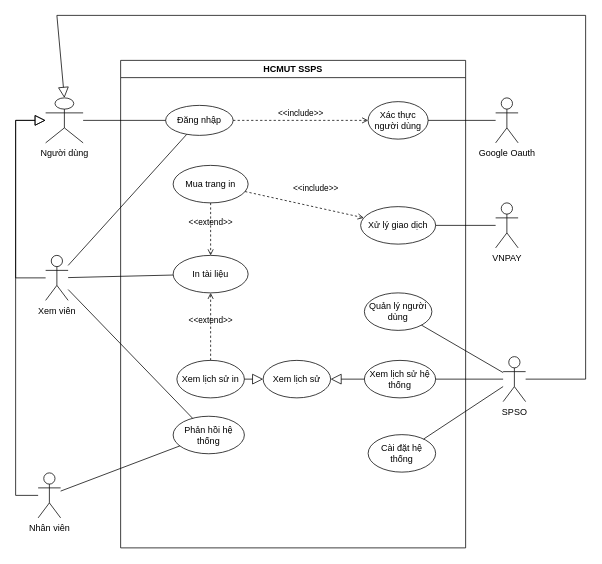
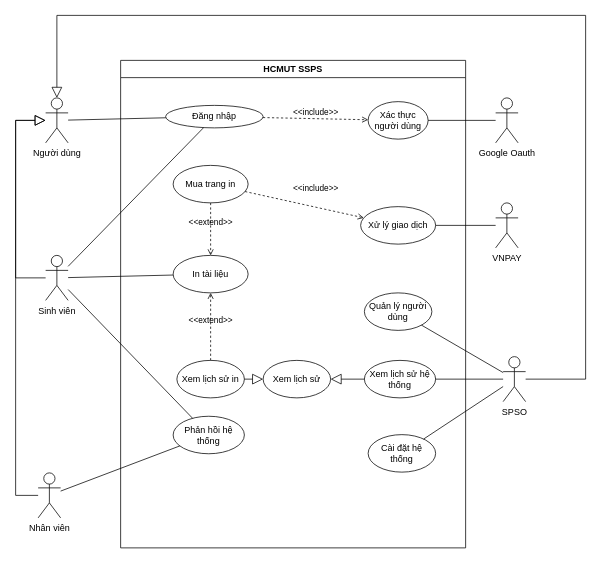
node "Người dùng": size 38x45 -> 23x45
node "Đăng nhập": size 68x30 -> 98x23
node "Xem viên": label "Xem viên" -> "Sinh viên"
